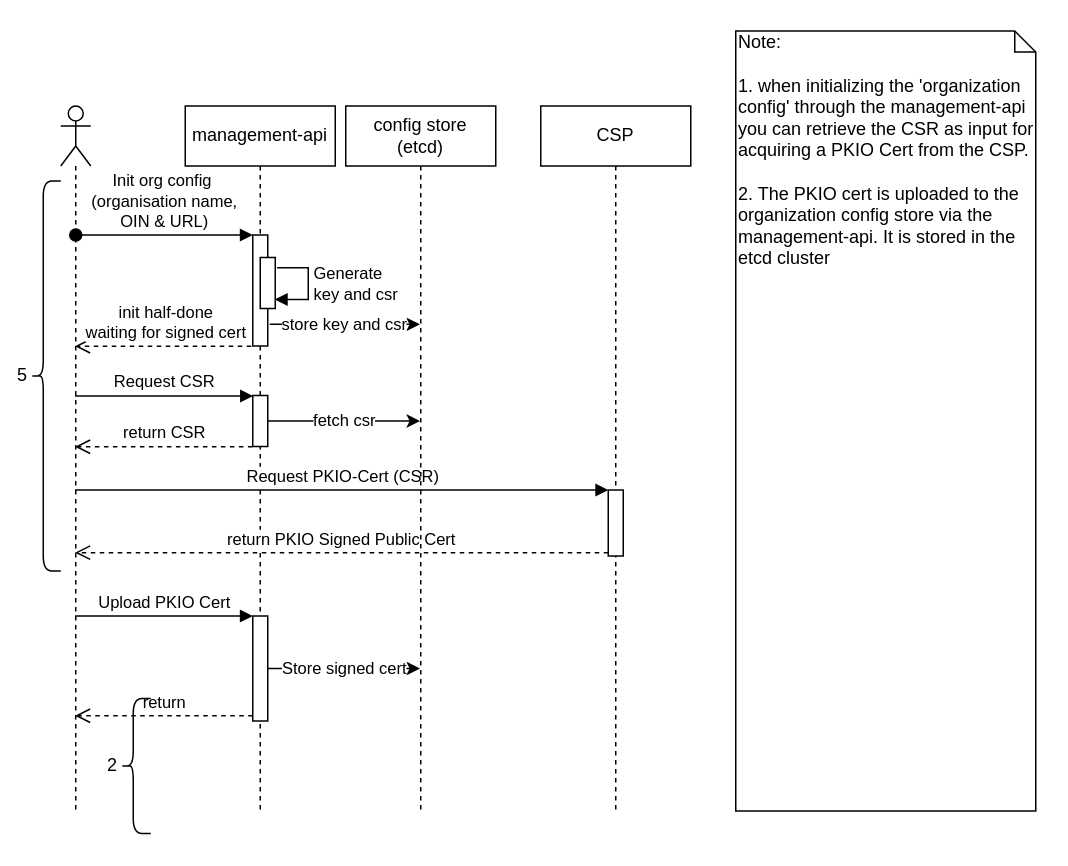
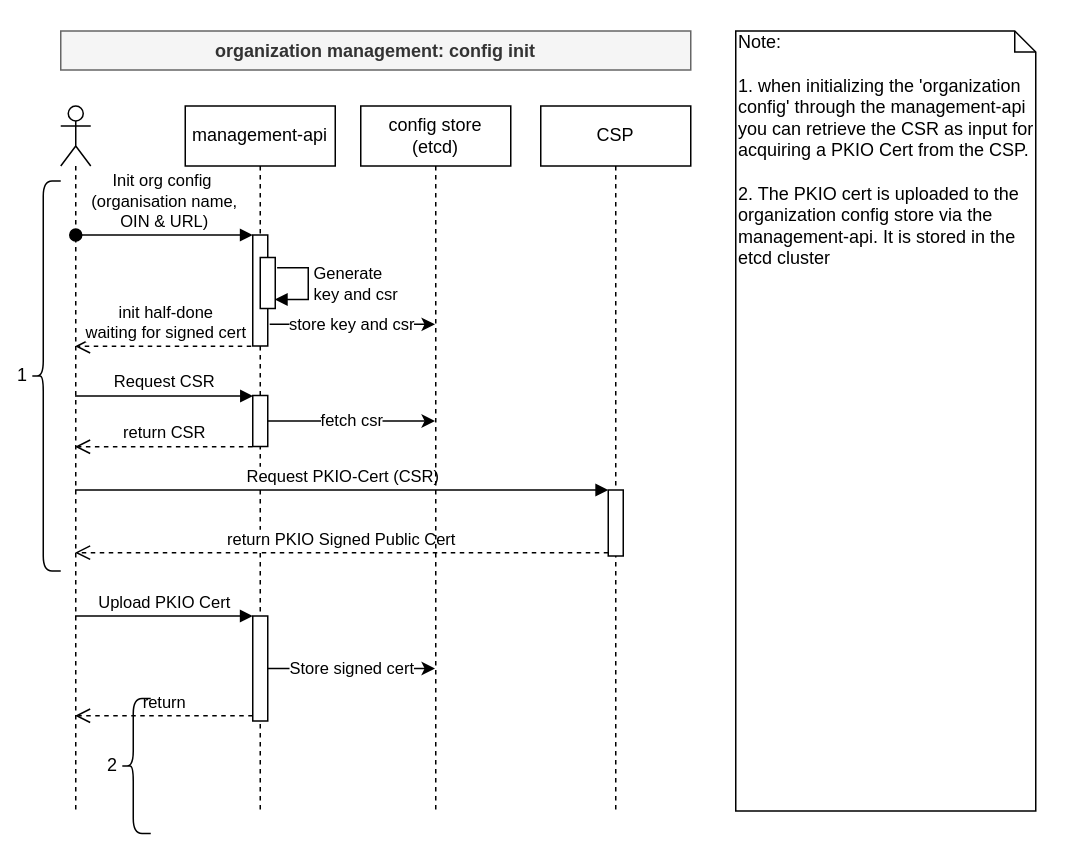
node "organization management: config init": added
node "5": label "5" -> "1"
node "config store (etcd)": moved (421, 458) -> (436, 458)
